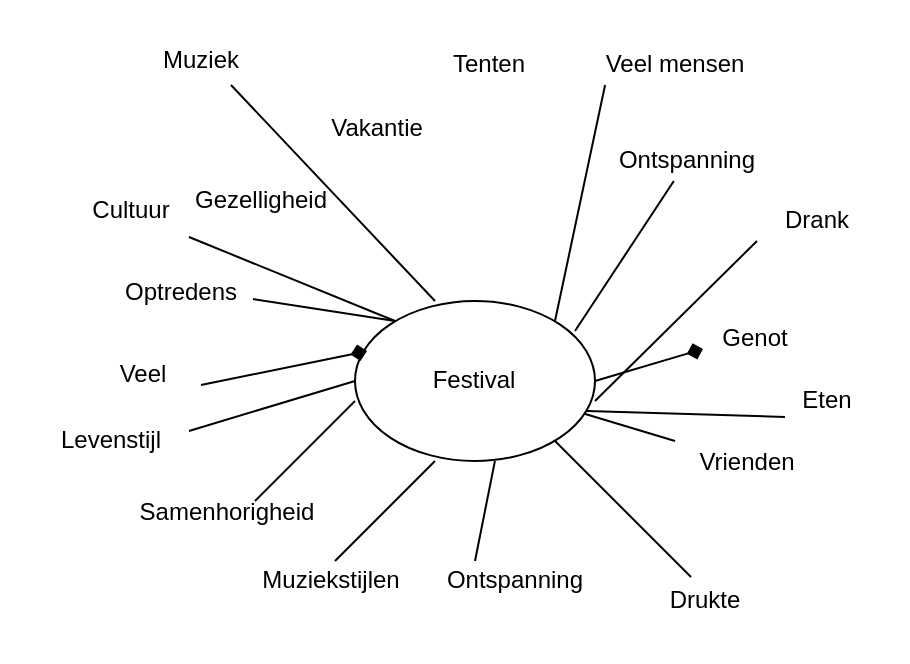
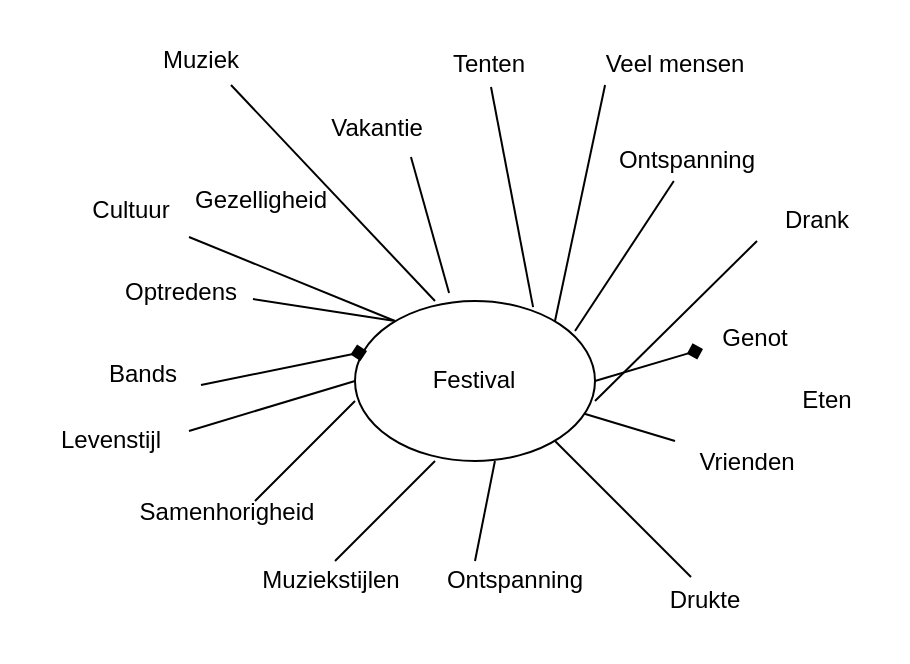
edge "Tenten" -- "Festival": added
edge "Vakantie" -- "Festival": added
node "Veel": label "Veel" -> "Bands"
edge "Festival" -- "Eten": removed
